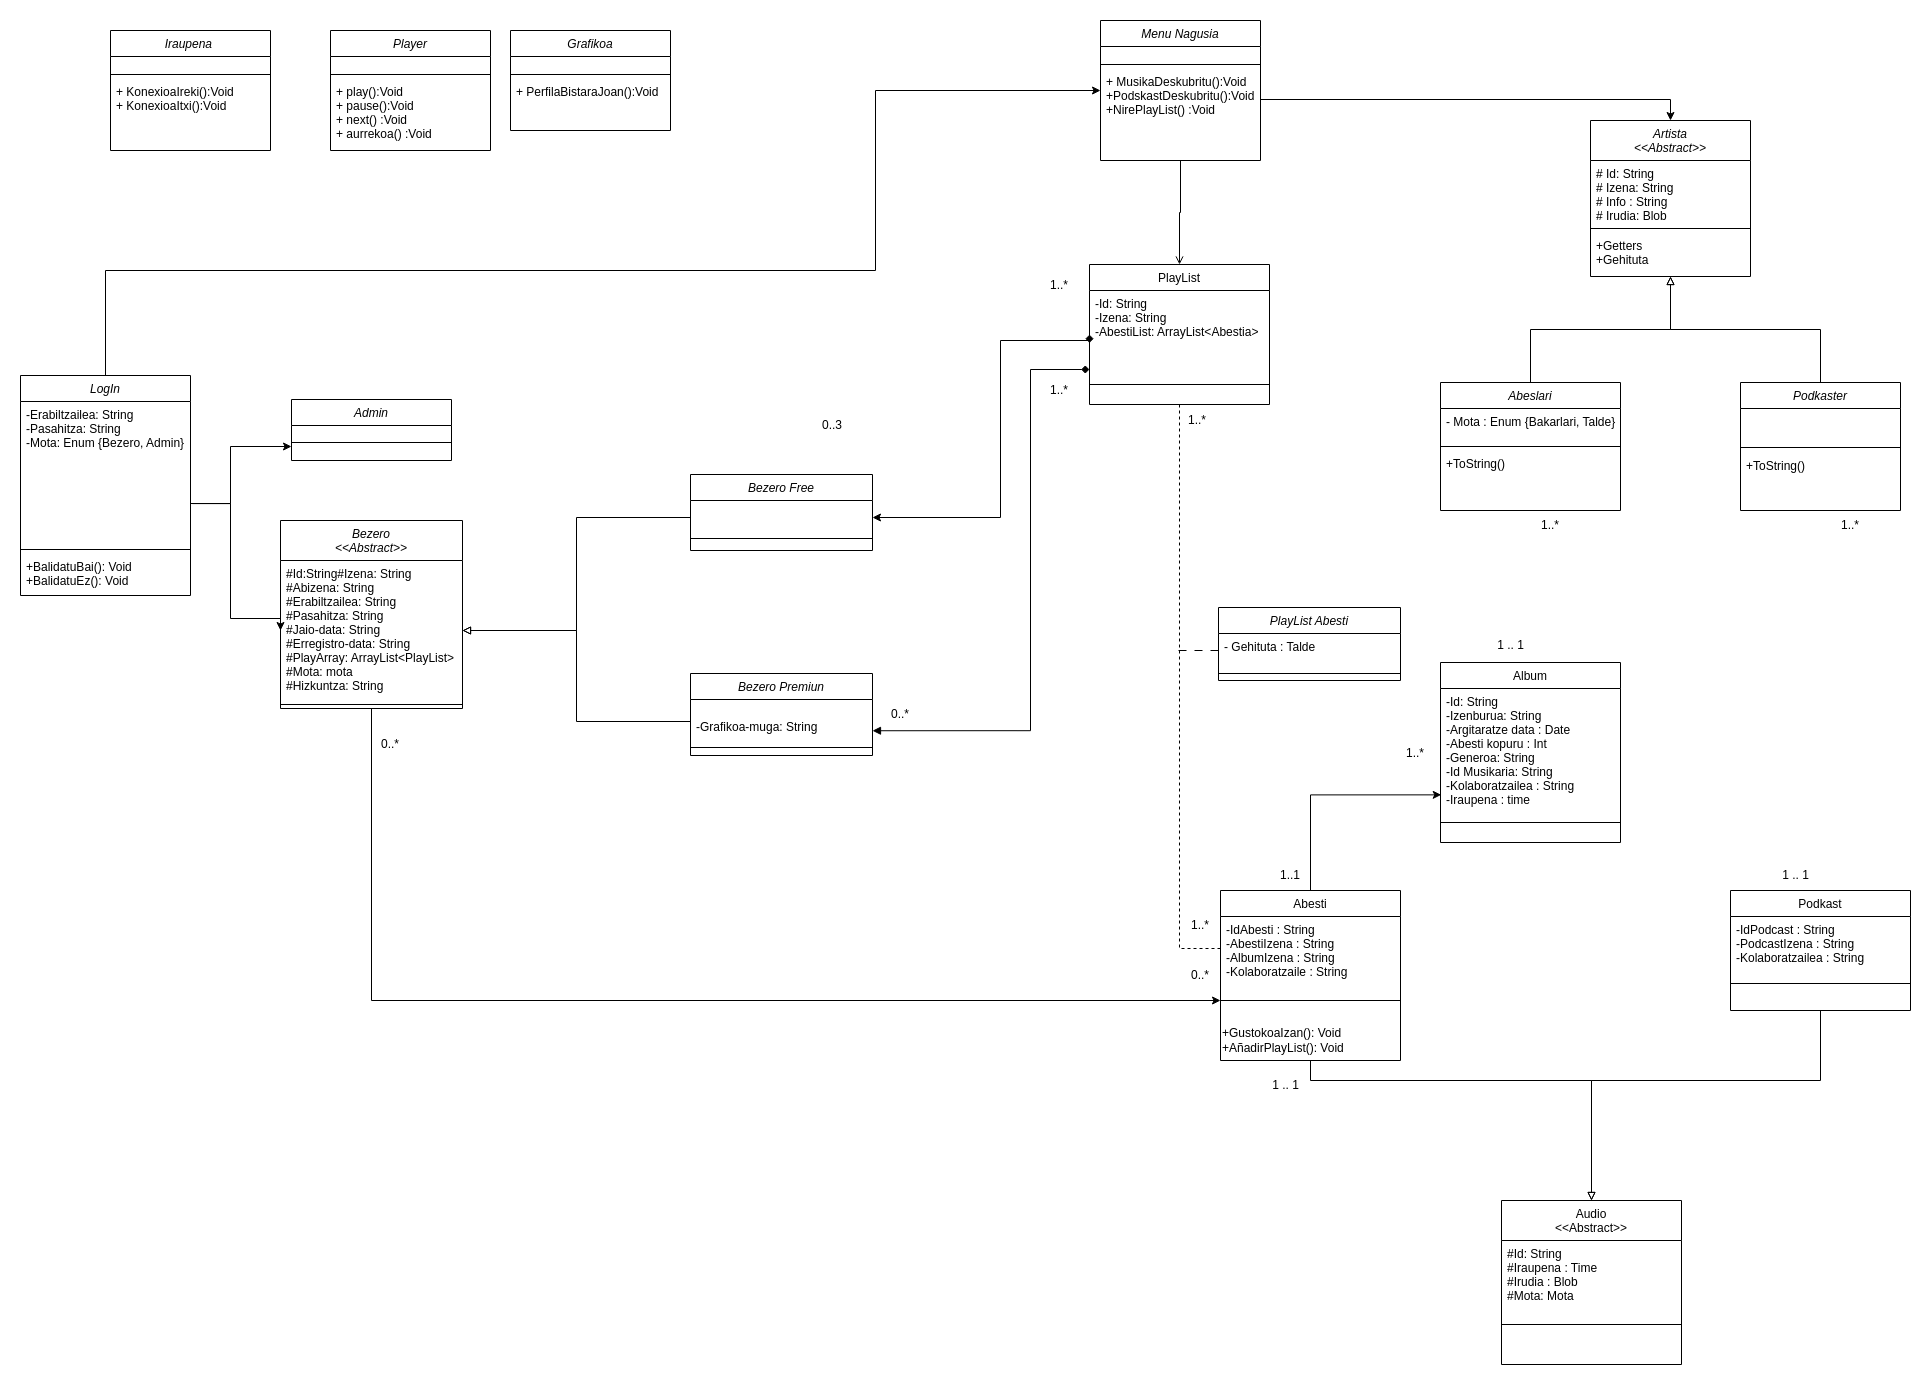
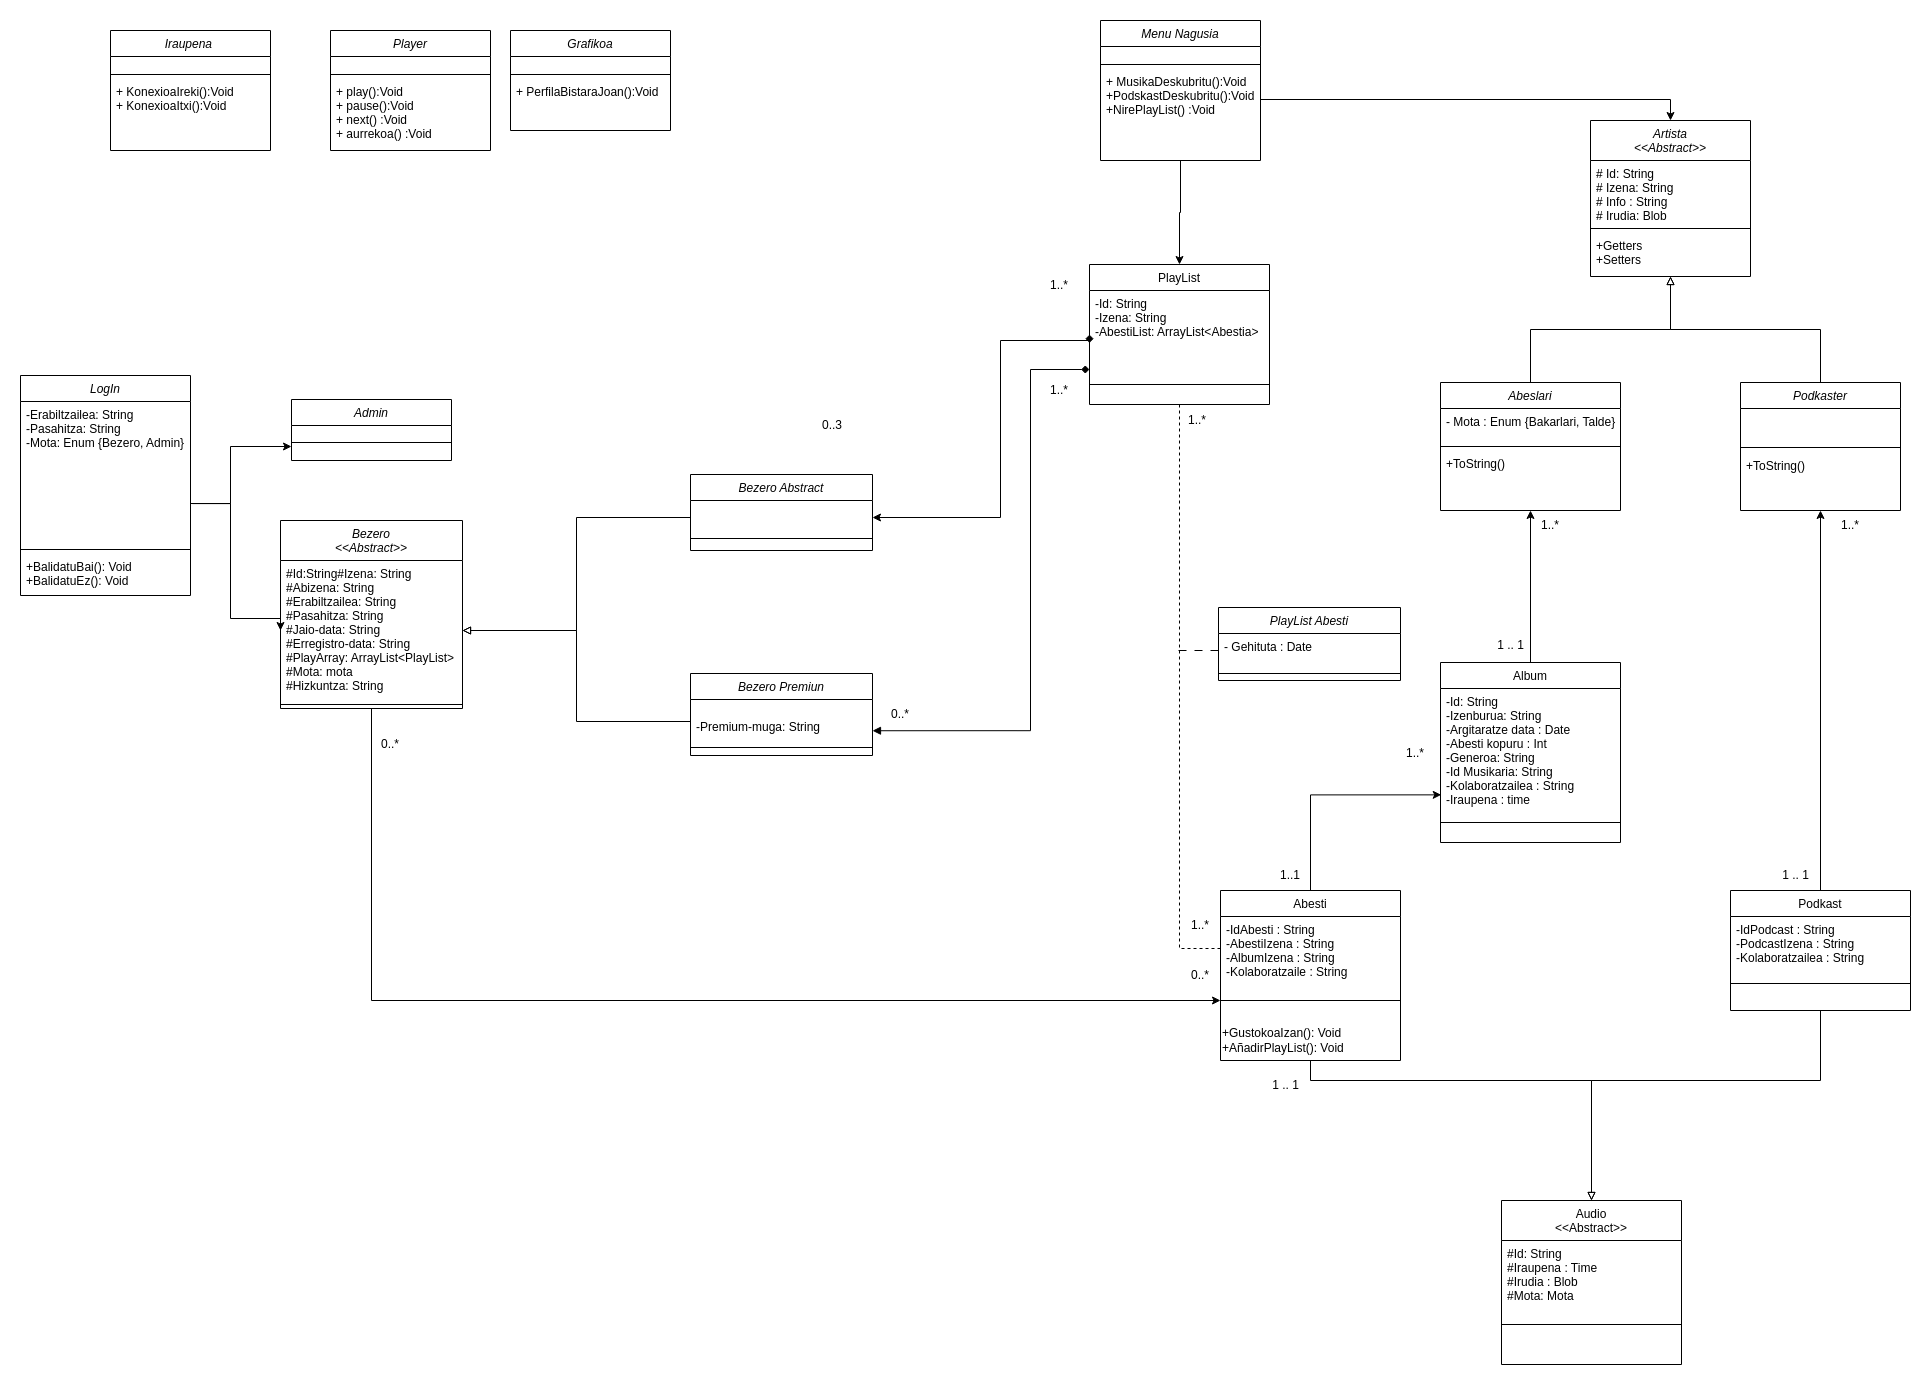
node "+Getters +Gehituta": label "+Getters +Gehituta" -> "+Getters +Setters"
edge "Menu Nagusia" -> "PlayList": arrowhead open -> classic
edge "LogIn" -> "Menu Nagusia": removed
node "Bezero Free": label "Bezero Free" -> "Bezero Abstract"
edge "Album" -> "Abeslari": added
node "- Gehituta : Talde": label "- Gehituta : Talde" -> "- Gehituta : Date"
edge "Podkast" -> "Podkaster": added
node "-Grafikoa-muga: String": label "-Grafikoa-muga: String" -> "-Premium-muga: String"
